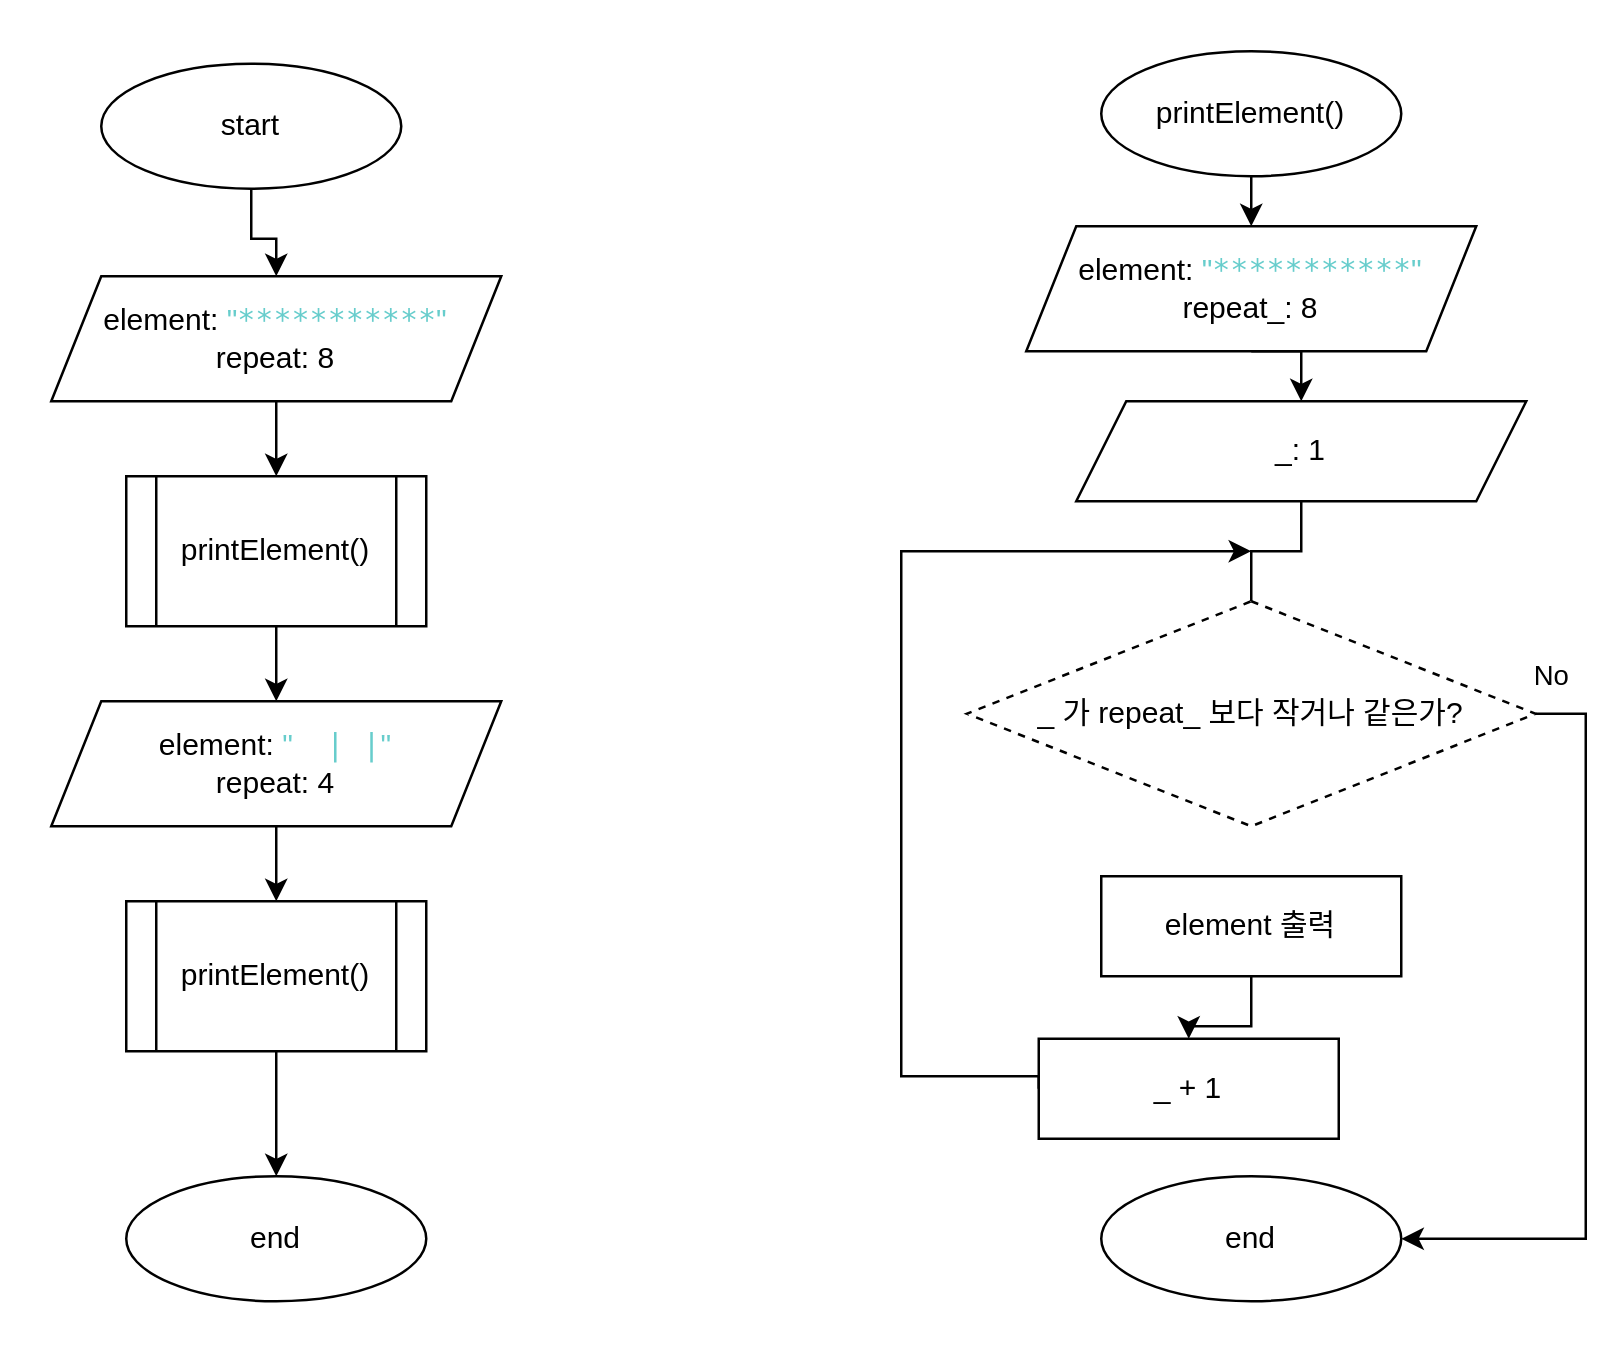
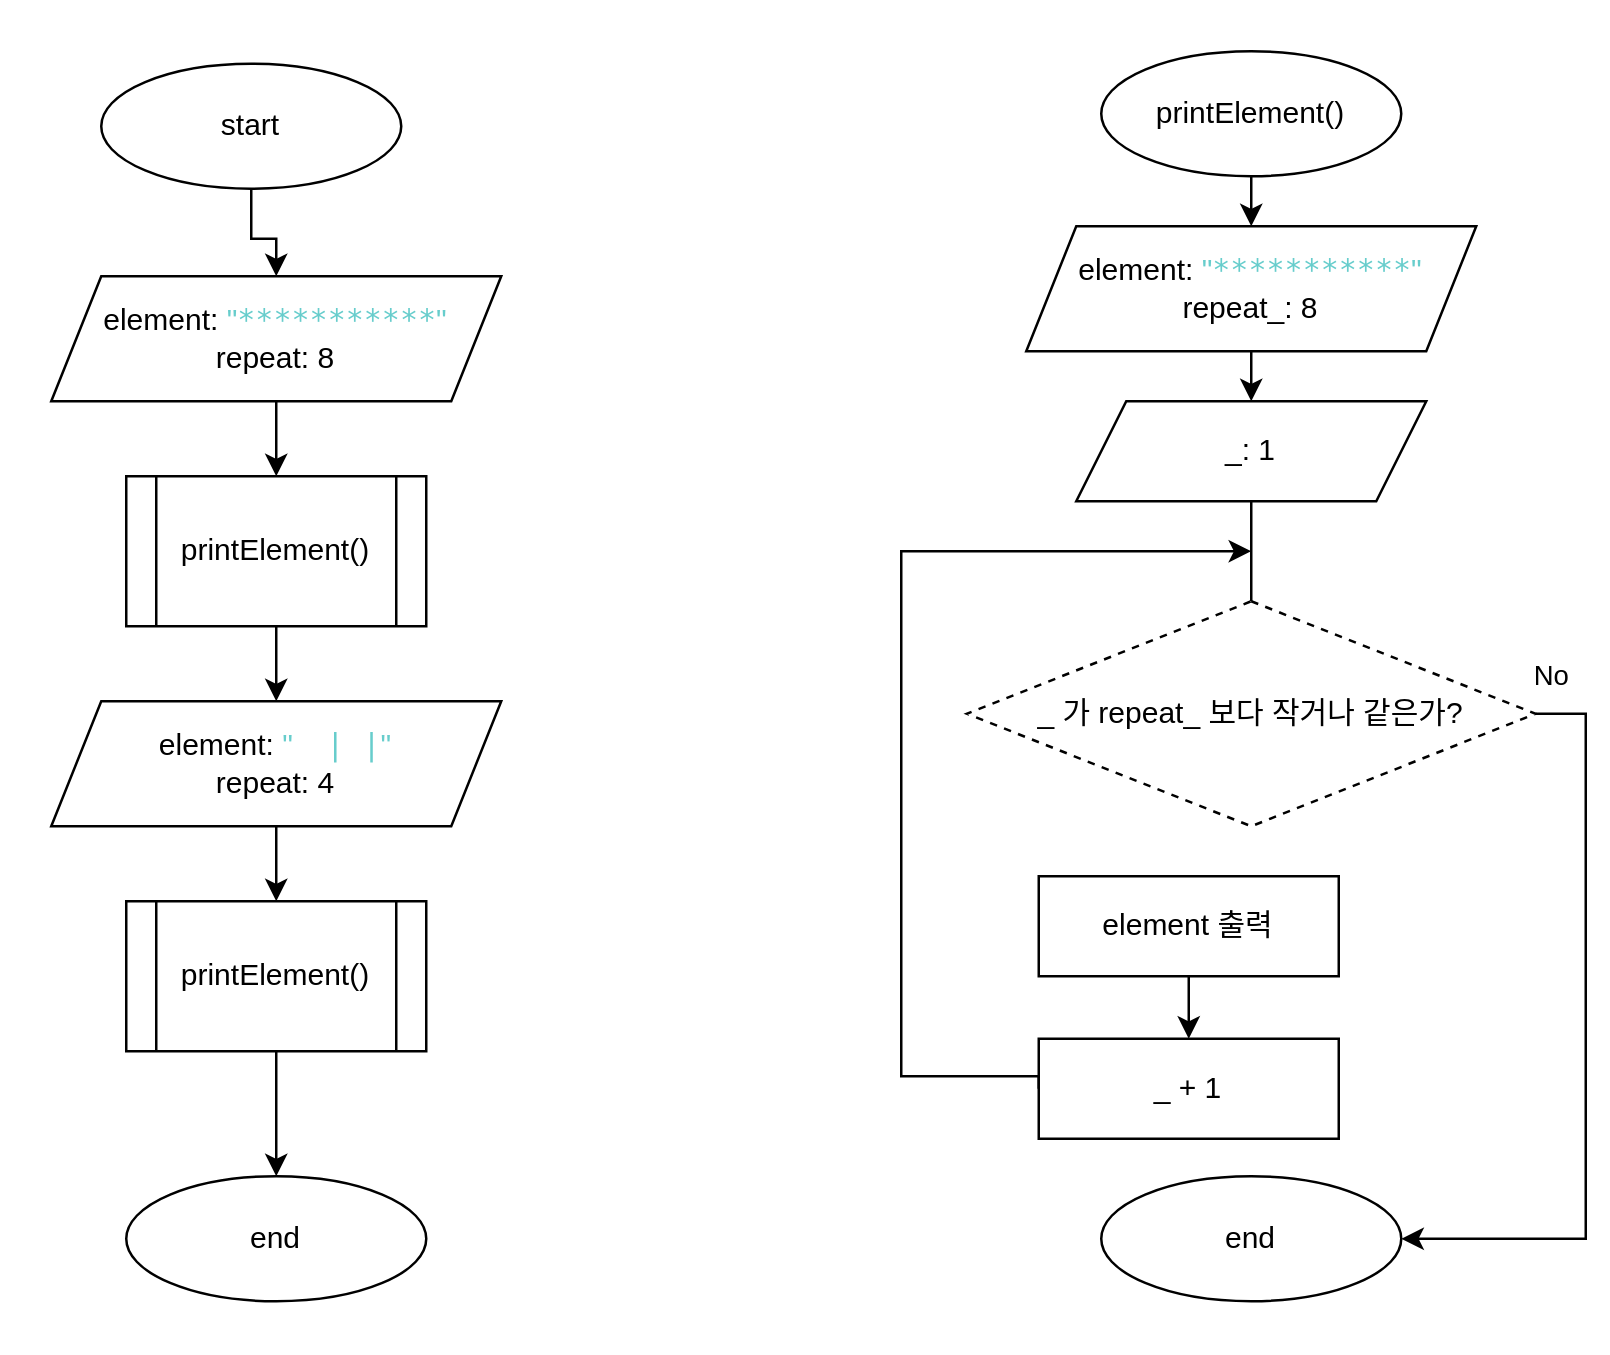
node "_: 1": size 450x100 -> 350x100
node "element 출력": moved (1251, 926) -> (1189, 926)
